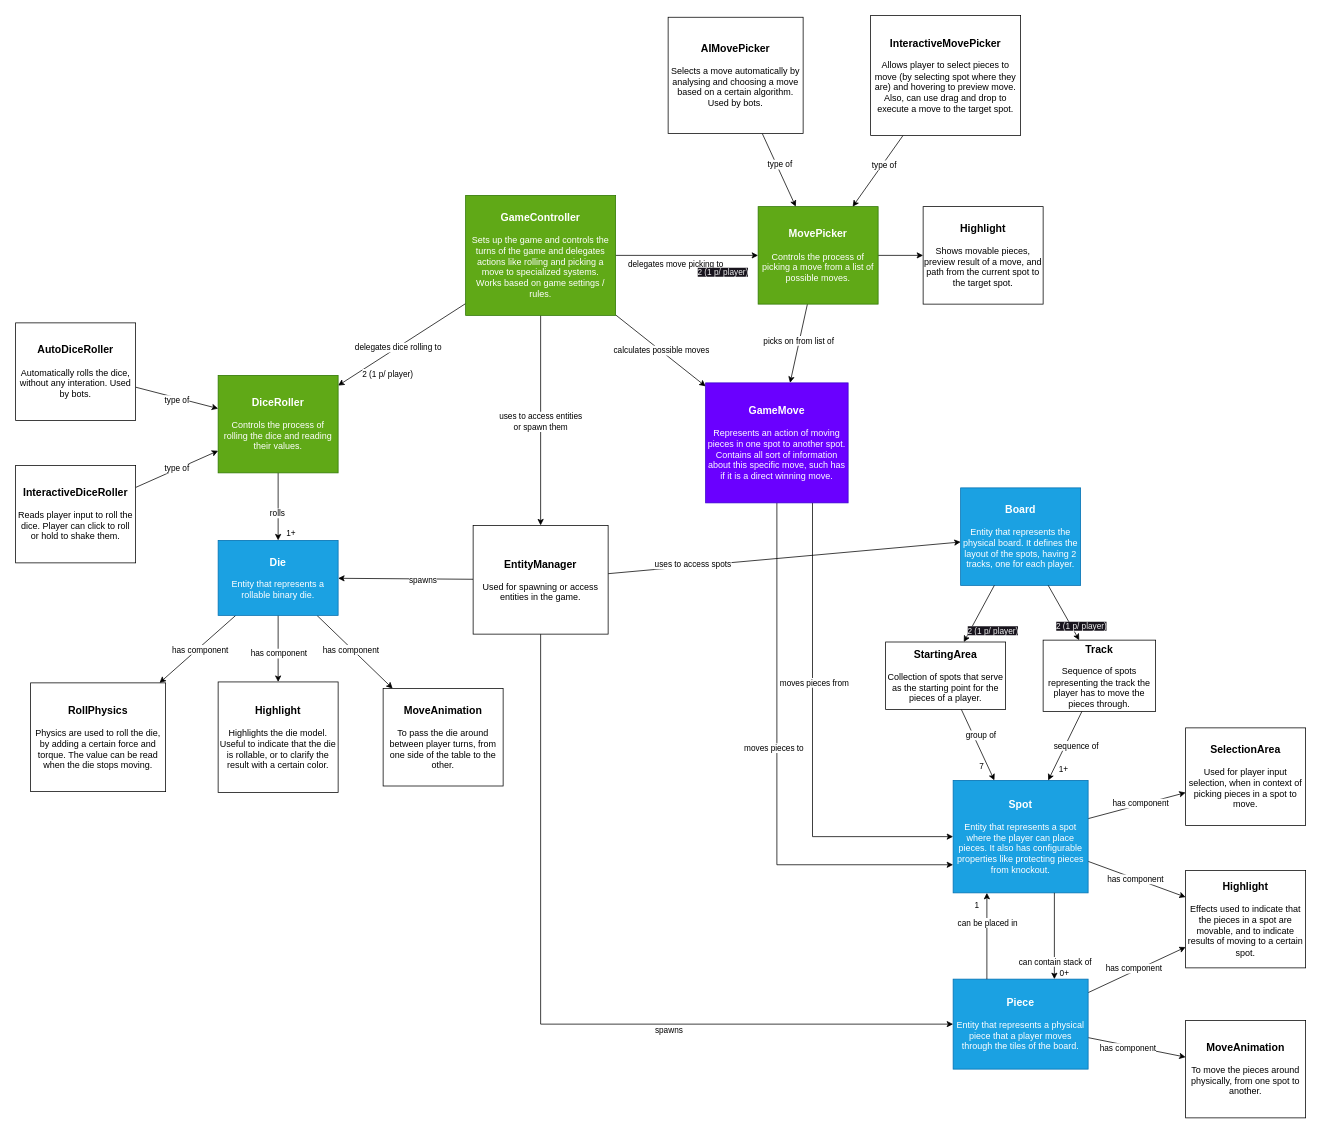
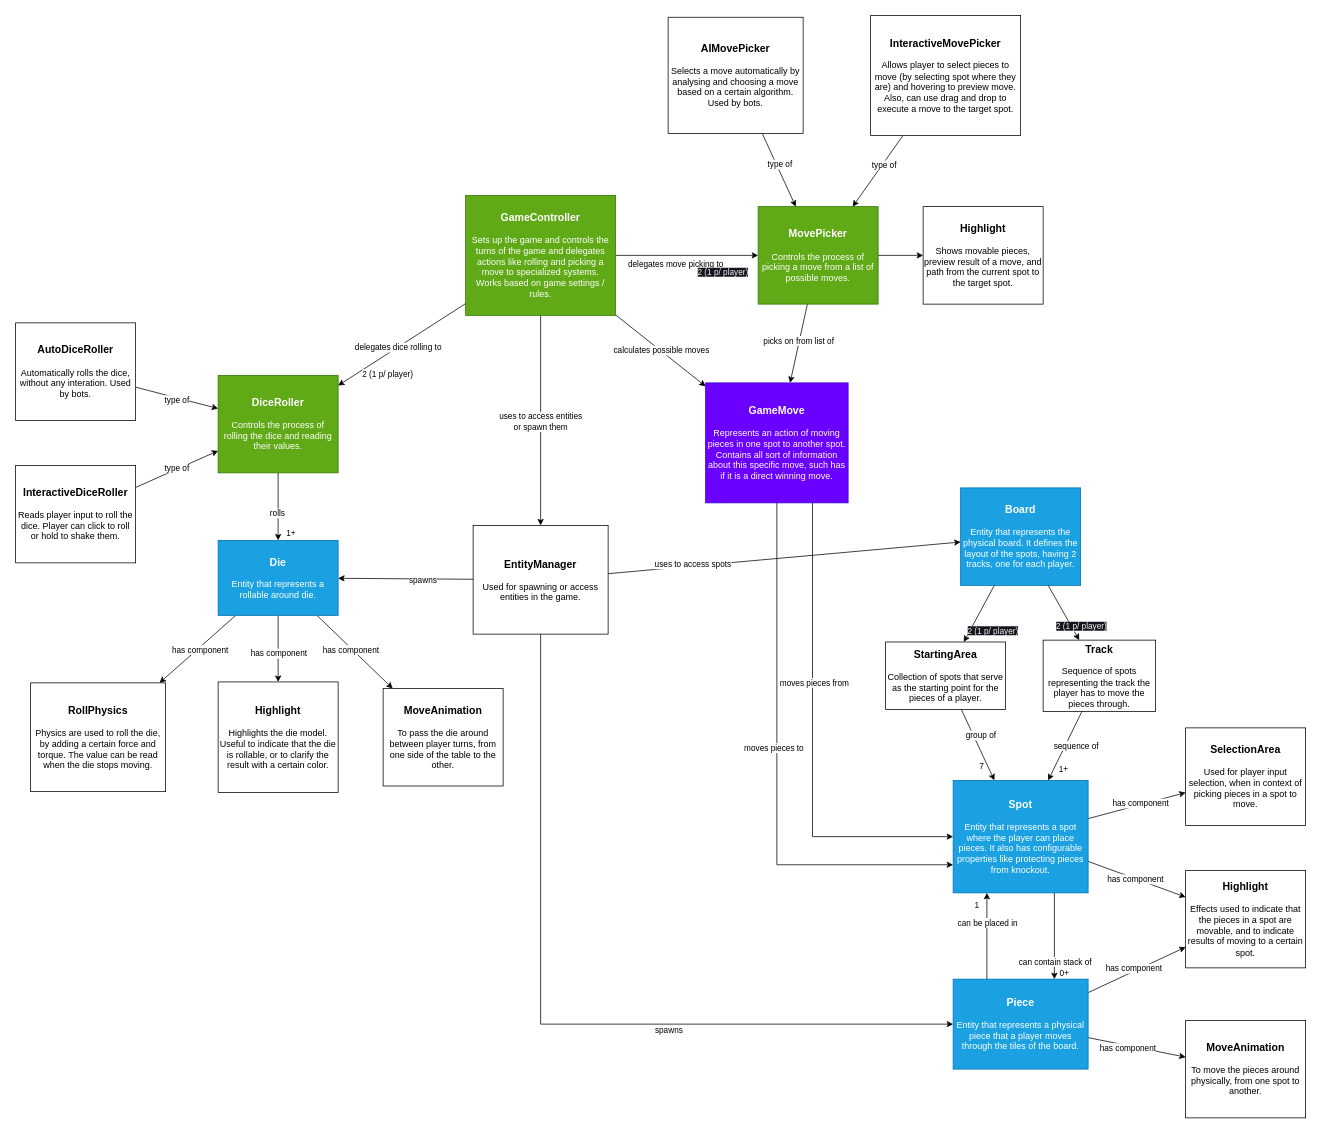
node "Die Entity that represents a rollable binary die.": label "Die Entity that represents a rollable binary die." -> "Die Entity that represents a rollable around die."
